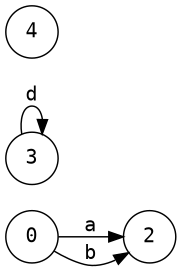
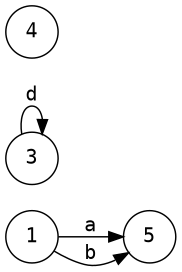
node "0": label "0" -> "1"
node "2": label "2" -> "5"
